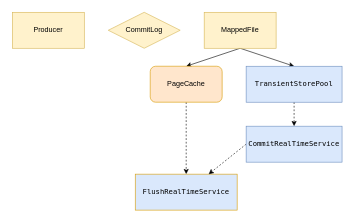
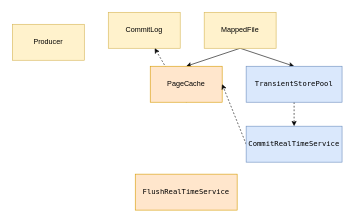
node "Producer": moved (48, 30) -> (48, 42)
node "CommitLog": shape diamond -> rectangle
node "PageCache": shape rounded rectangle -> rectangle
edge "CommitRealTimeService" -> "FlushRealTimeService": now "CommitRealTimeService" -> "PageCache"
edge "PageCache" -> "FlushRealTimeService": now "PageCache" -> "CommitLog"
node "FlushRealTimeService": fillcolor #dae8fc -> #ffe6cc
